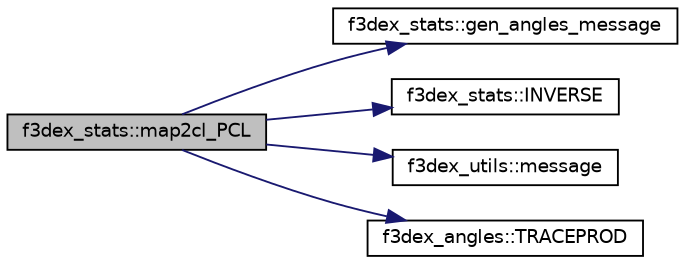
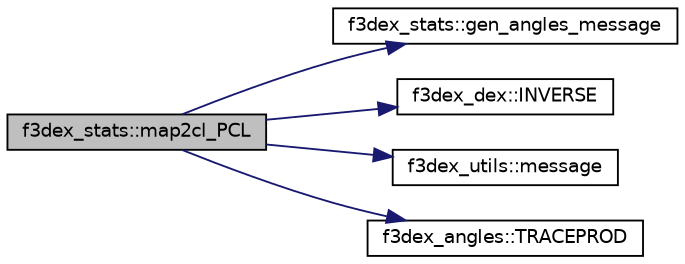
node "f3dex_stats::INVERSE": label "f3dex_stats::INVERSE" -> "f3dex_dex::INVERSE"
